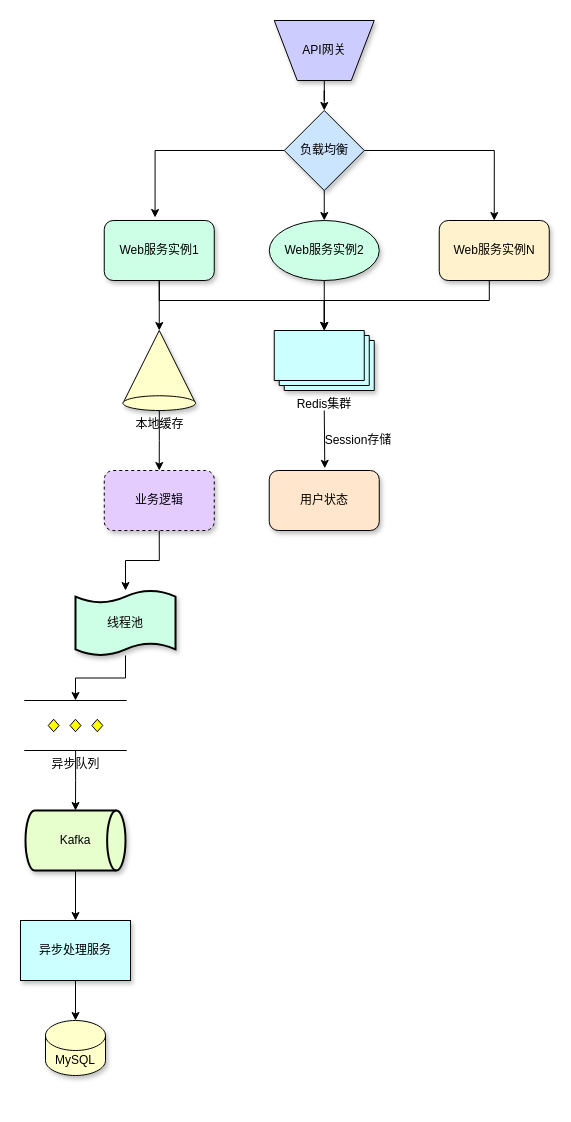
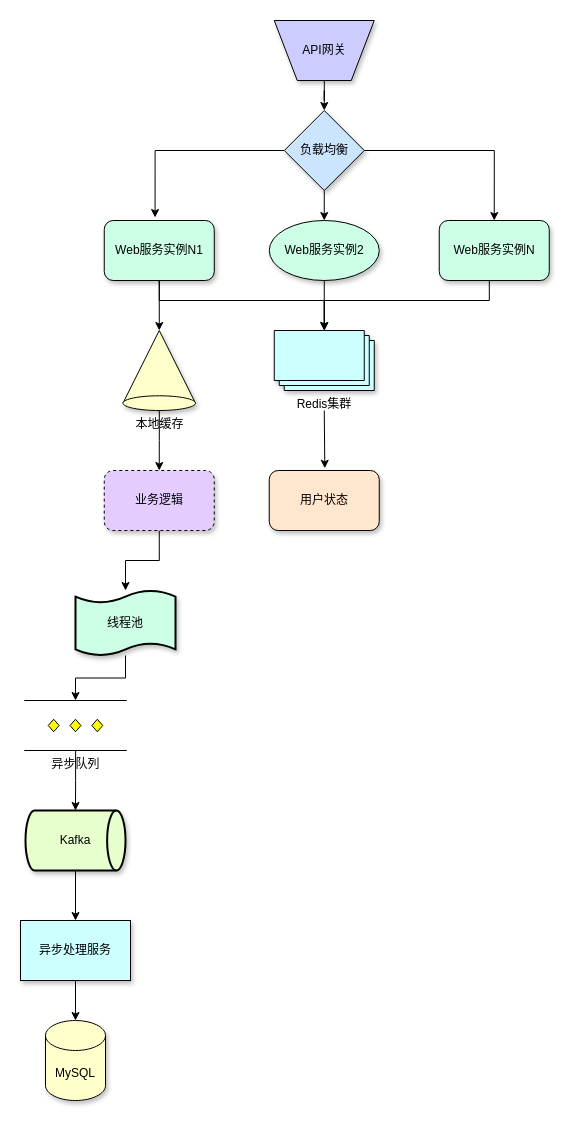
node "Web服务实例1": label "Web服务实例1" -> "Web服务实例N1"
node "Web服务实例N": fillcolor #fff2cc -> #ccffe6
edge "Web服务实例N" -> "Redis集群": arrowhead classic -> open
node "Session存储": removed
node "MySQL": size 60x55 -> 60x80
